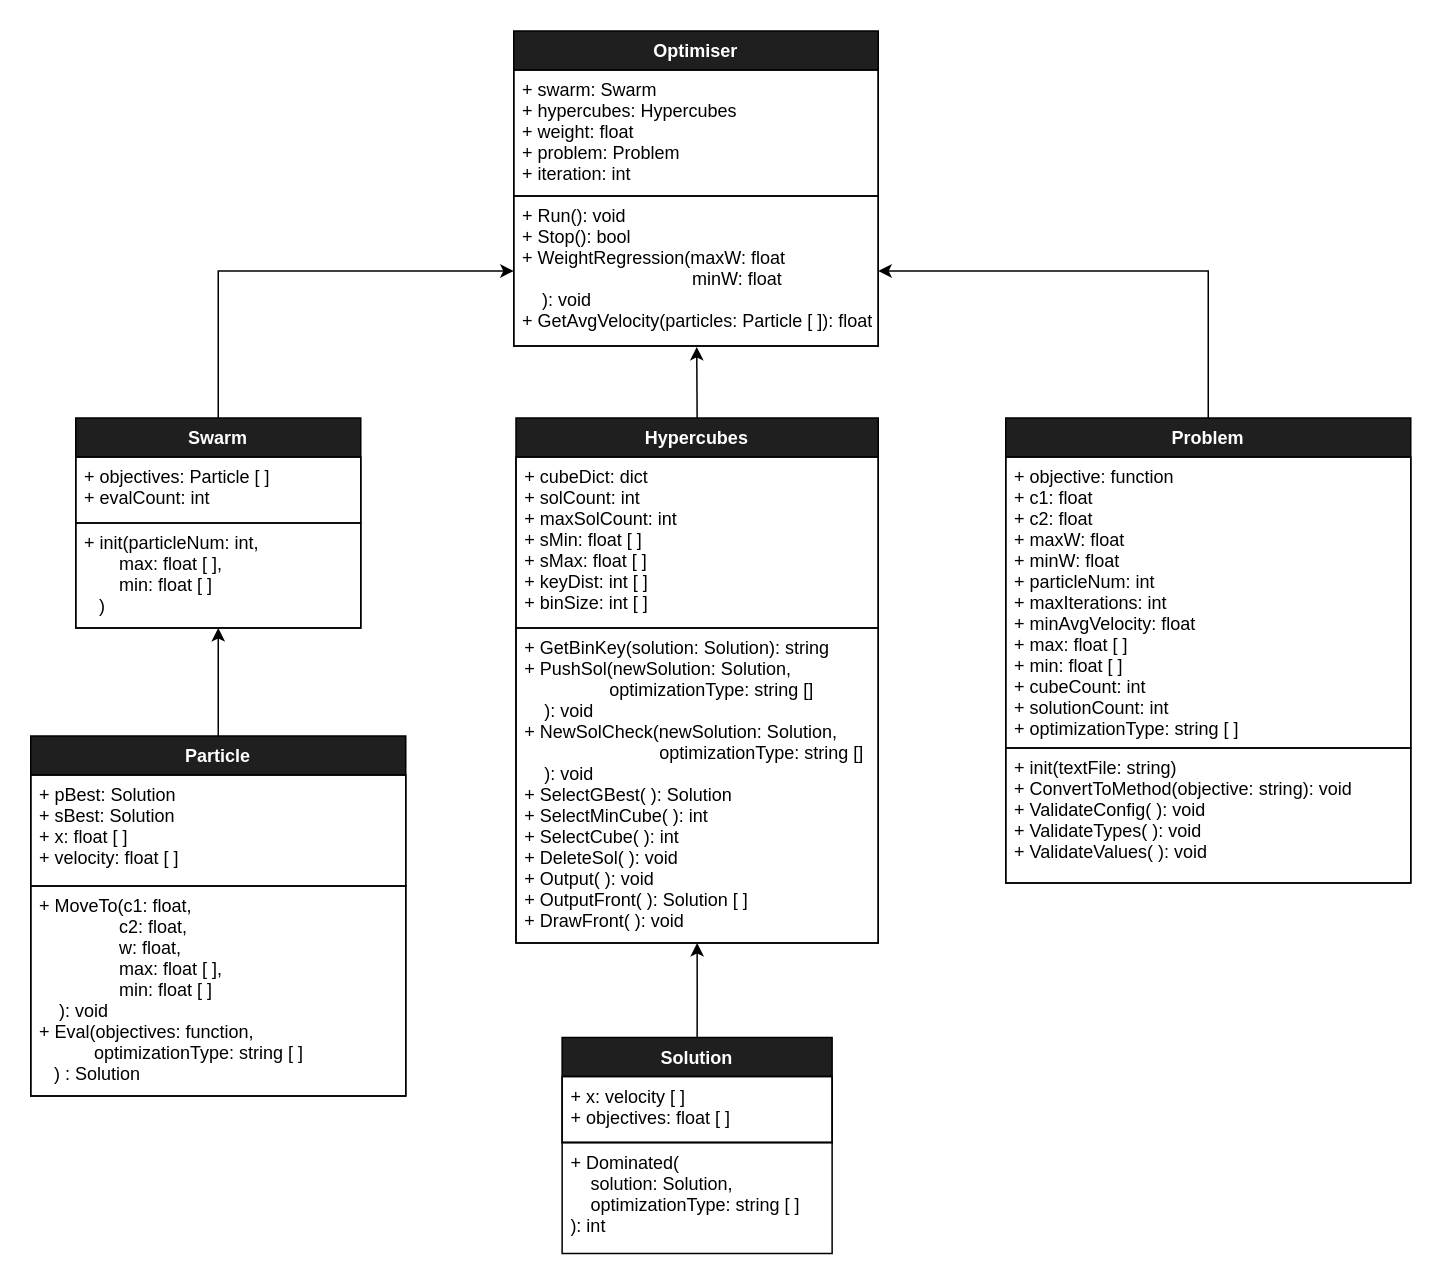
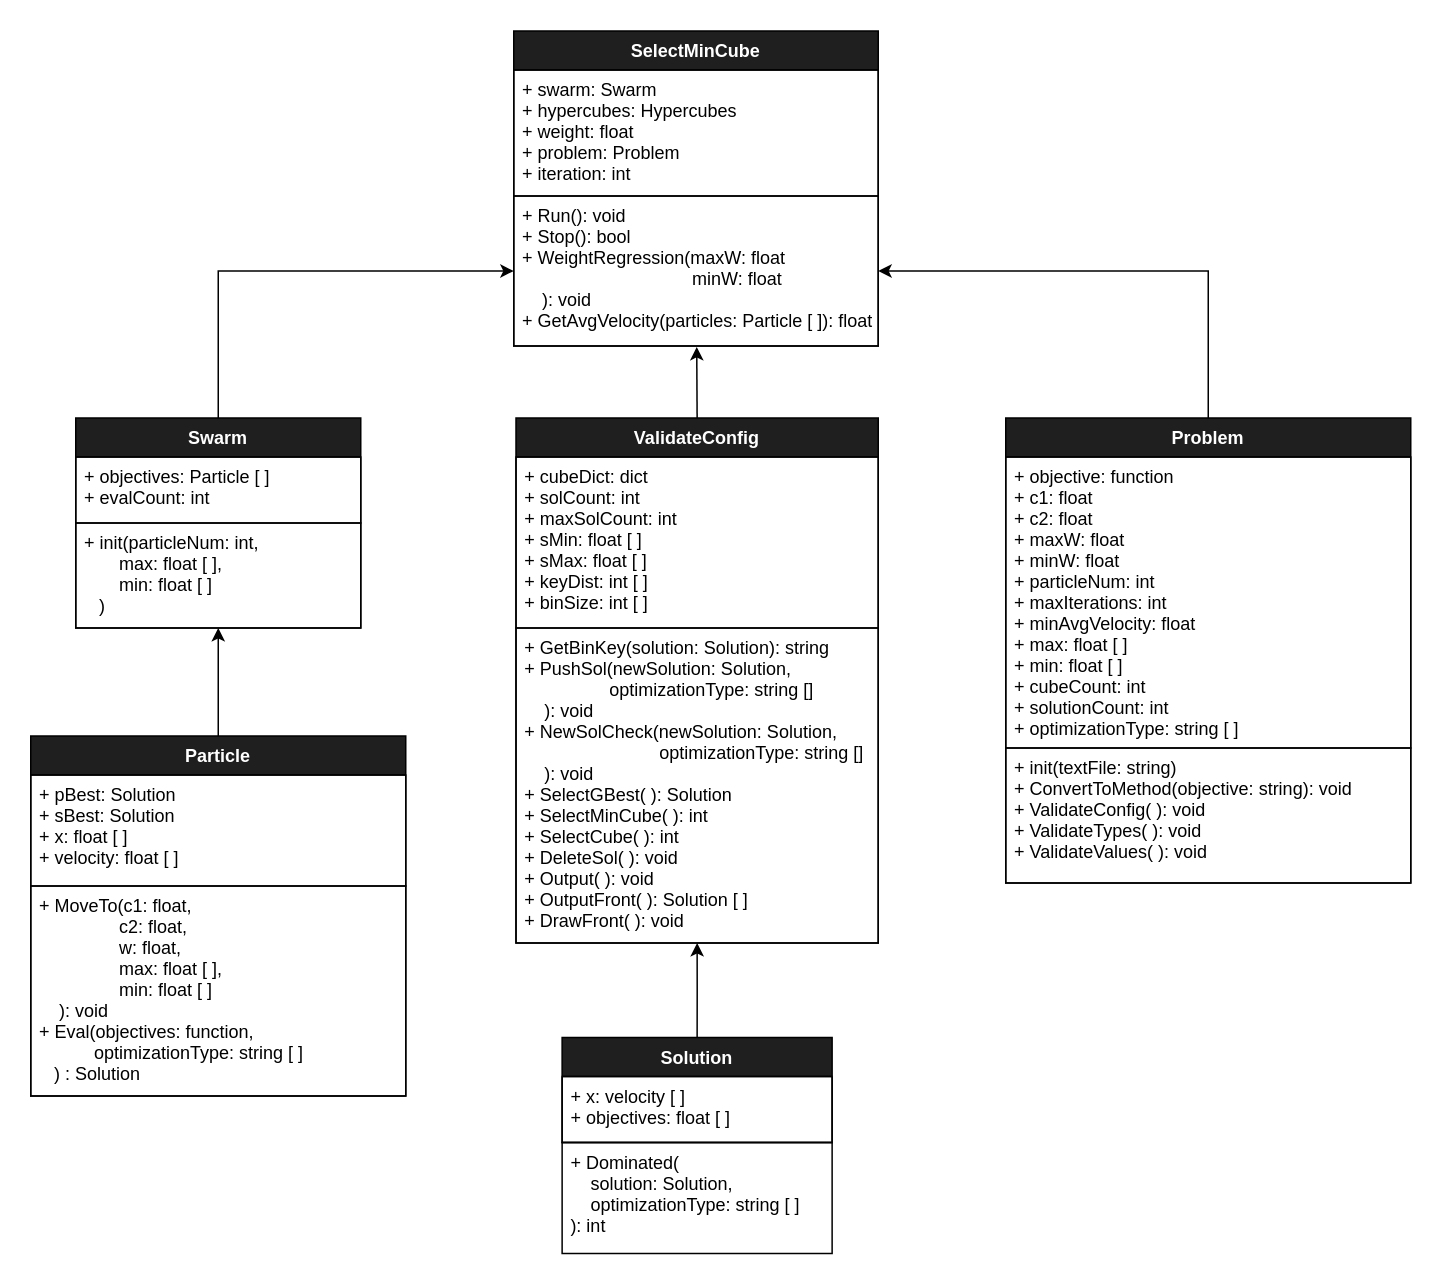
node "Optimiser": label "Optimiser" -> "SelectMinCube"
node "Hypercubes": label "Hypercubes" -> "ValidateConfig"
